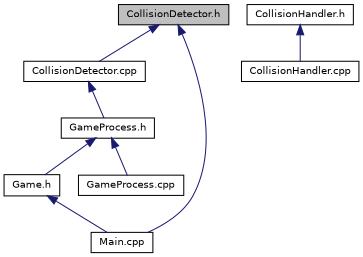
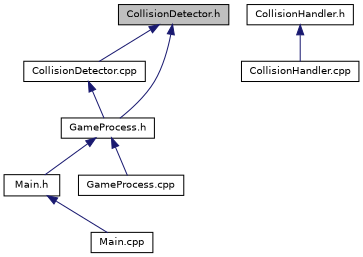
edge "Main.cpp" -> "CollisionDetector.h": now "GameProcess.h" -> "CollisionDetector.h"
node "Game.h": label "Game.h" -> "Main.h"
